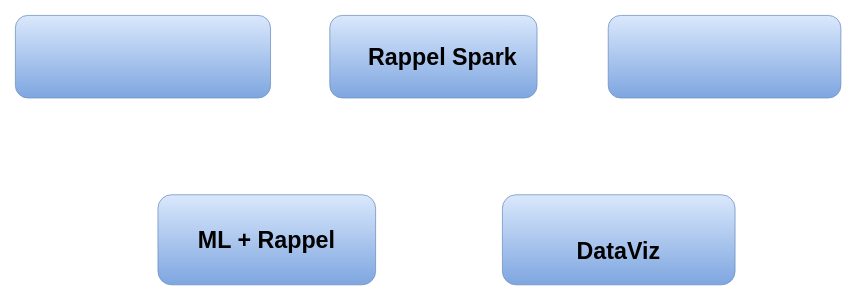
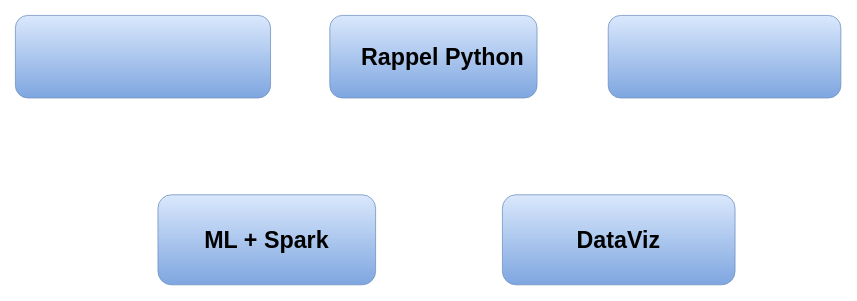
node "Rappel Spark": label "Rappel Spark" -> "Rappel Python"
node "ML + Rappel": label "ML + Rappel" -> "ML + Spark"
node "DataViz": moved (618, 251) -> (618, 240)
